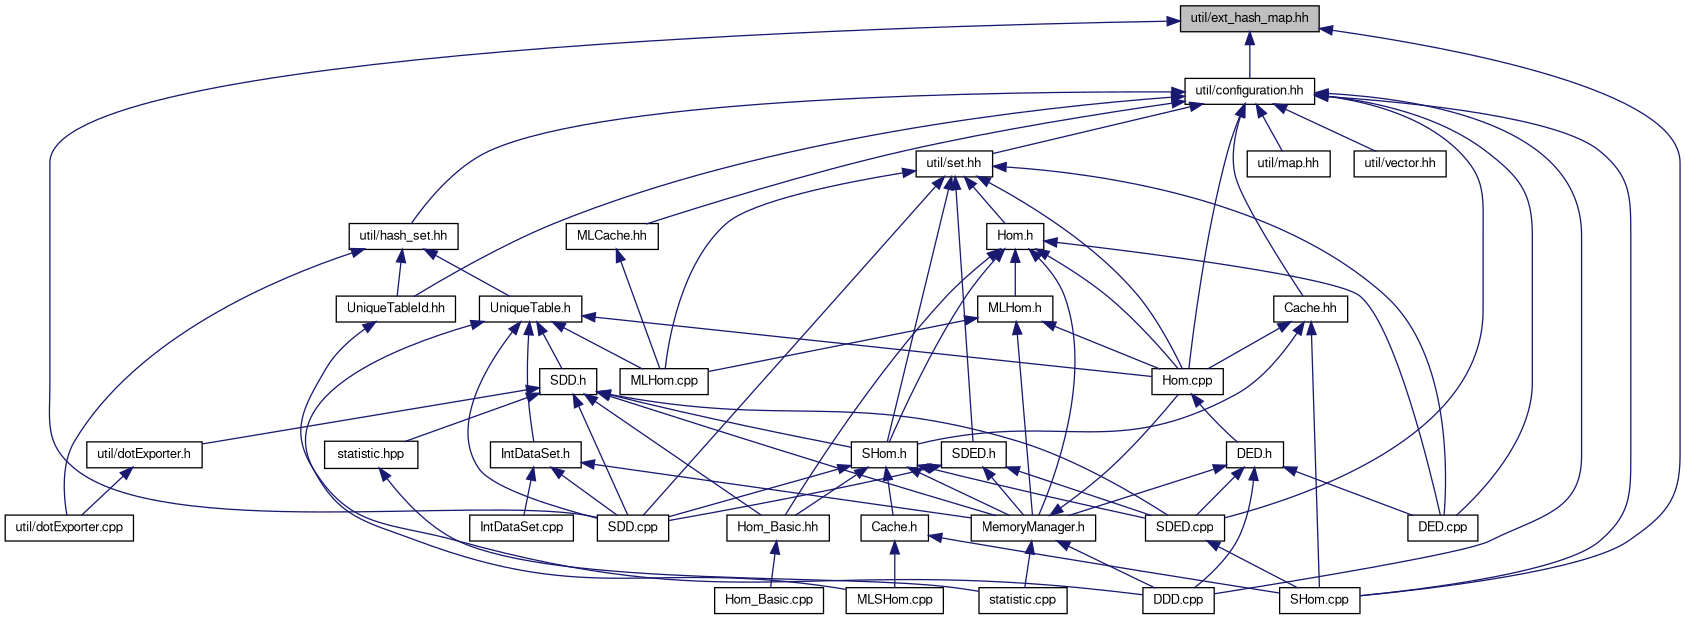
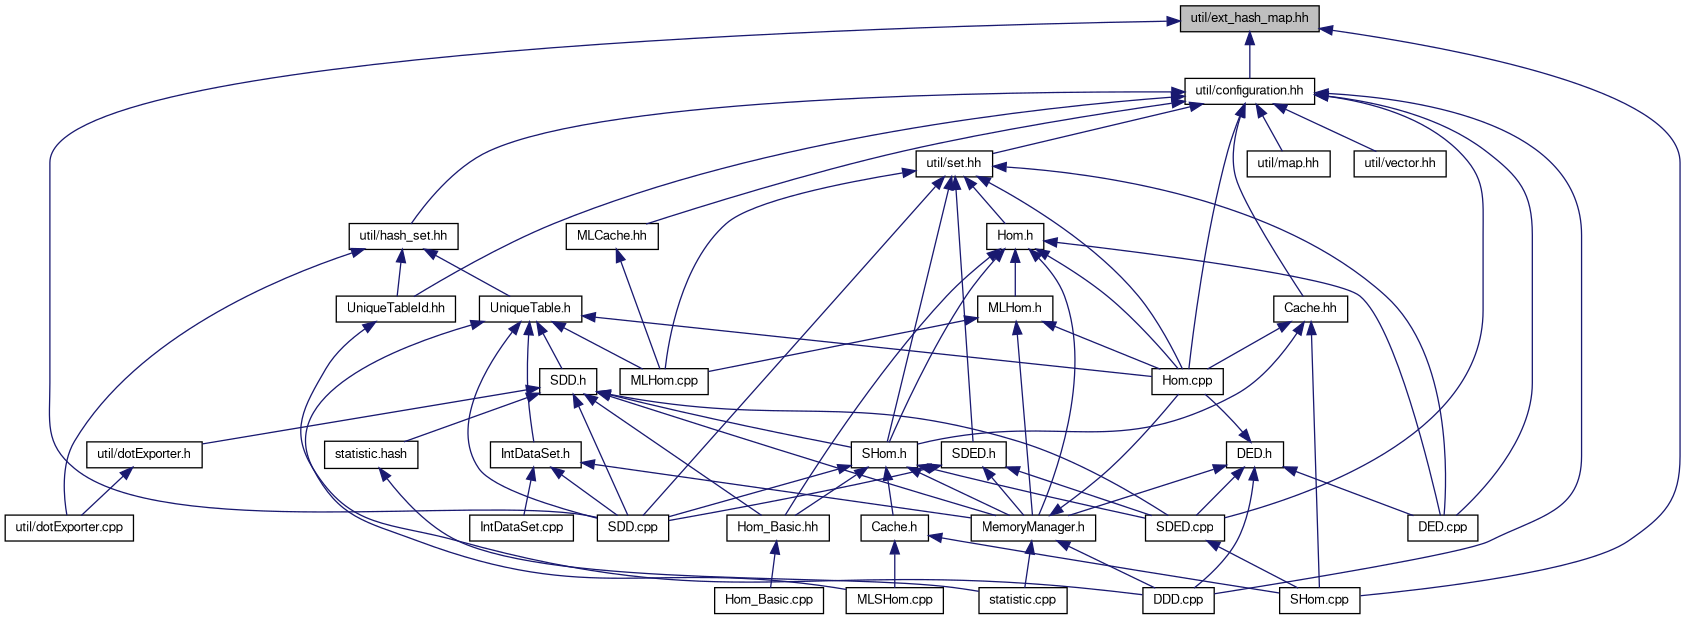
edge "SHom.cpp" -> "util/configuration.hh": removed
edge "DED.h" -> "Hom.cpp": reversed
node "statistic.hpp": label "statistic.hpp" -> "statistic.hash"
